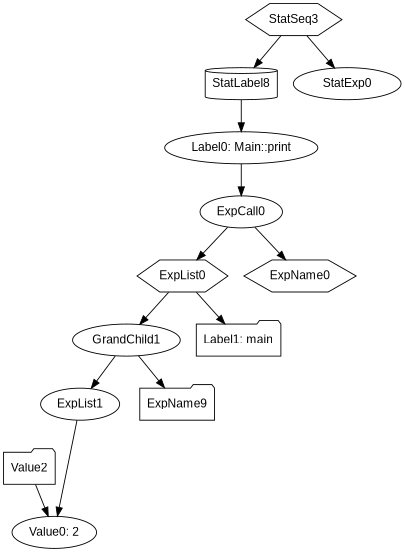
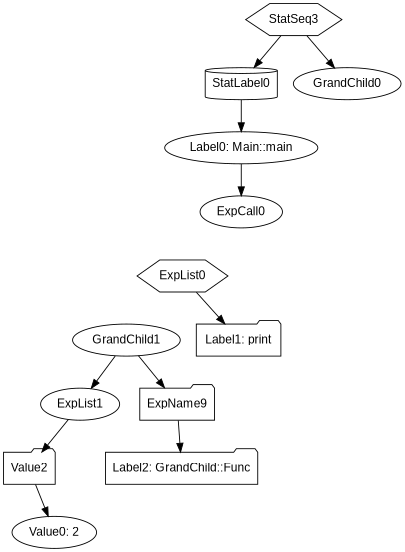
node "StatLabel8": label "StatLabel8" -> "StatLabel0"
node "StatExp0": label "StatExp0" -> "GrandChild0"
node "Label0: Main::print": label "Label0: Main::print" -> "Label0: Main::main"
edge "ExpCall0" -> "ExpList0": removed
node "ExpName0": removed
edge "ExpList0" -> "GrandChild1": removed
node "Label1: main": label "Label1: main" -> "Label1: print"
edge "ExpList1" -> "Value0: 2": now "ExpList1" -> "Value2"
node "Label2: GrandChild::Func": added
